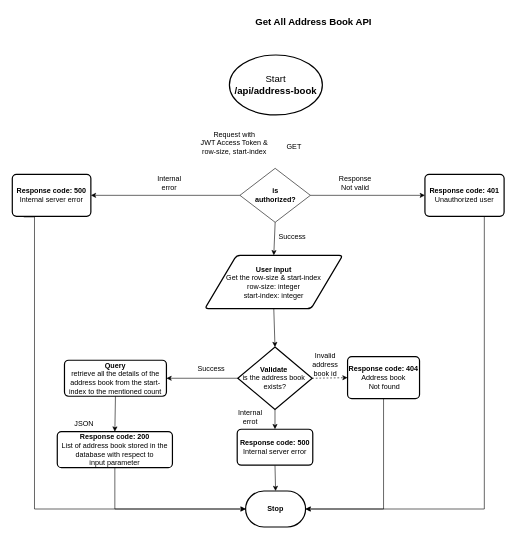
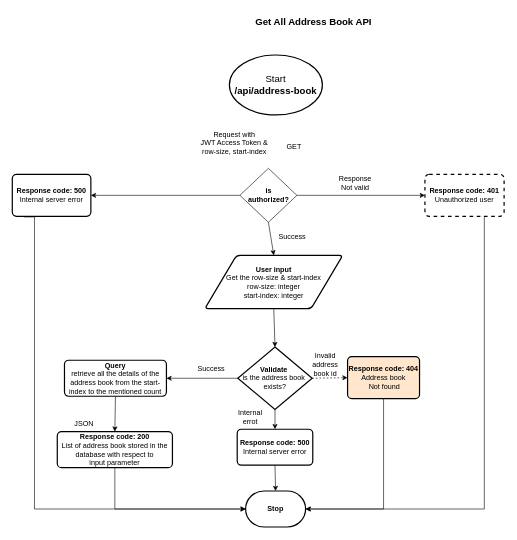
node "Internal error": removed
node "is authorized?": size 71x54 -> 57x54
node "Response code: 401 Unauthorized user": style solid -> dashed
node "Response code: 404 Address book Not found": fillcolor #ffffff -> #ffe6cc
